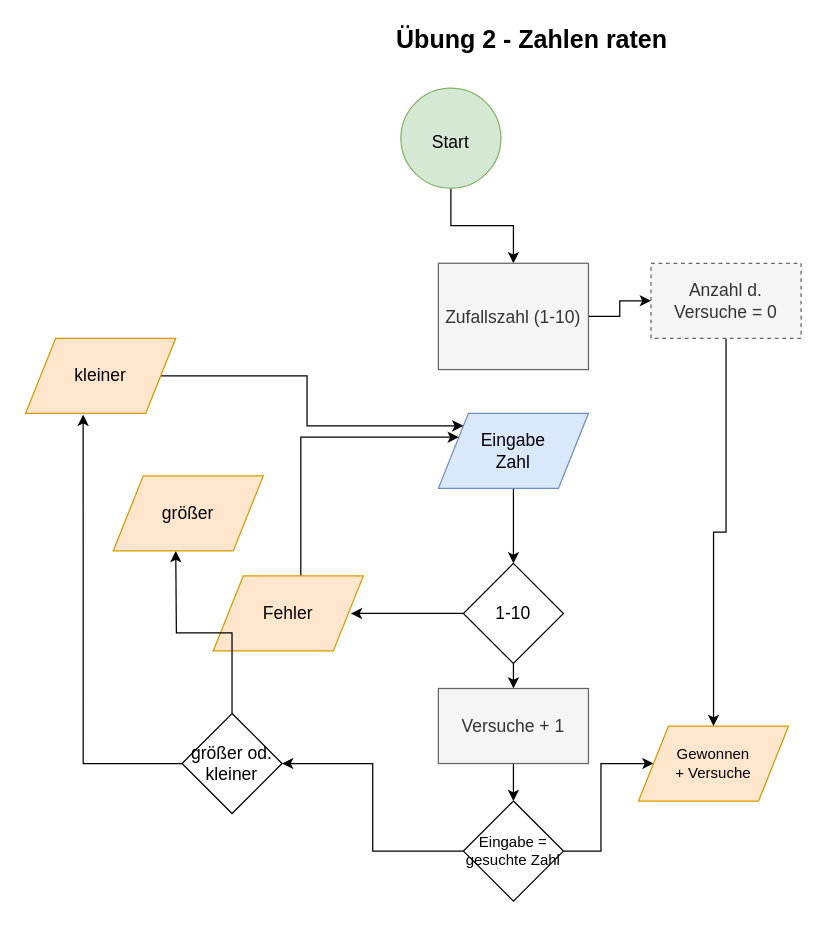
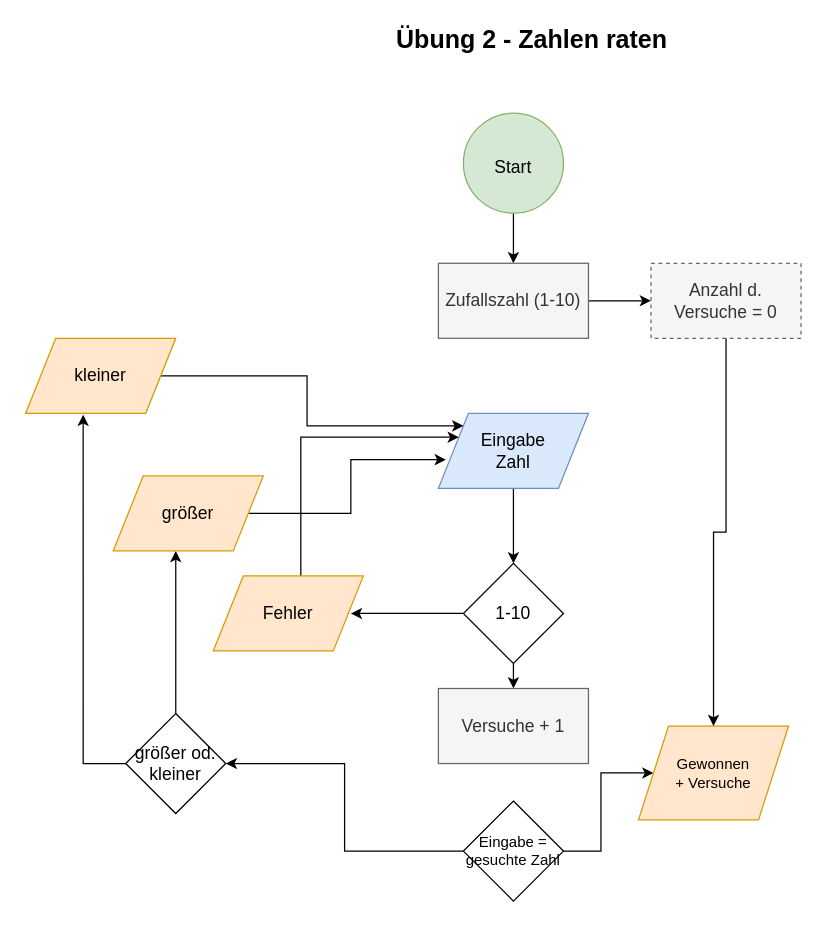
node "Start": moved (451, 138) -> (513, 163)
node "Zufallszahl (1-10)": size 150x106 -> 150x75
edge "größer" -> "Eingabe Zahl": added
node "größer od. kleiner": moved (232, 763) -> (176, 763)
node "Gewonnen + Versuche": size 150x75 -> 150x94
edge "Versuche + 1" -> "Eingabe = gesuchte Zahl": removed
